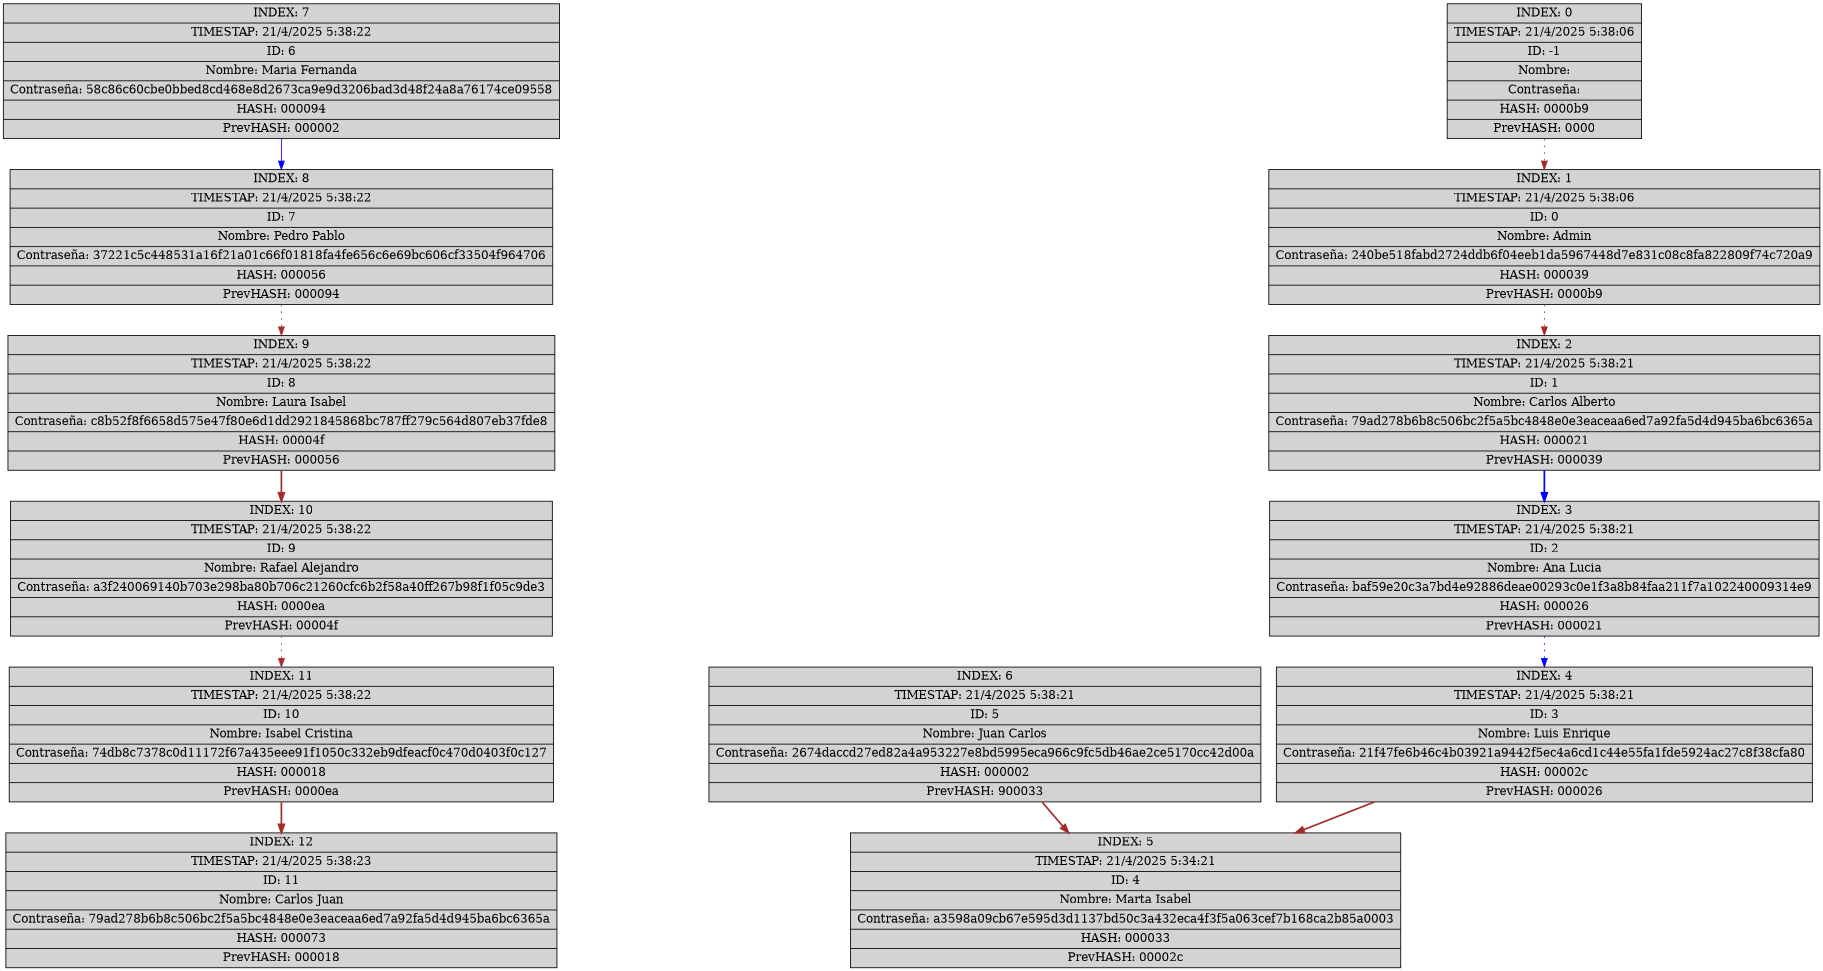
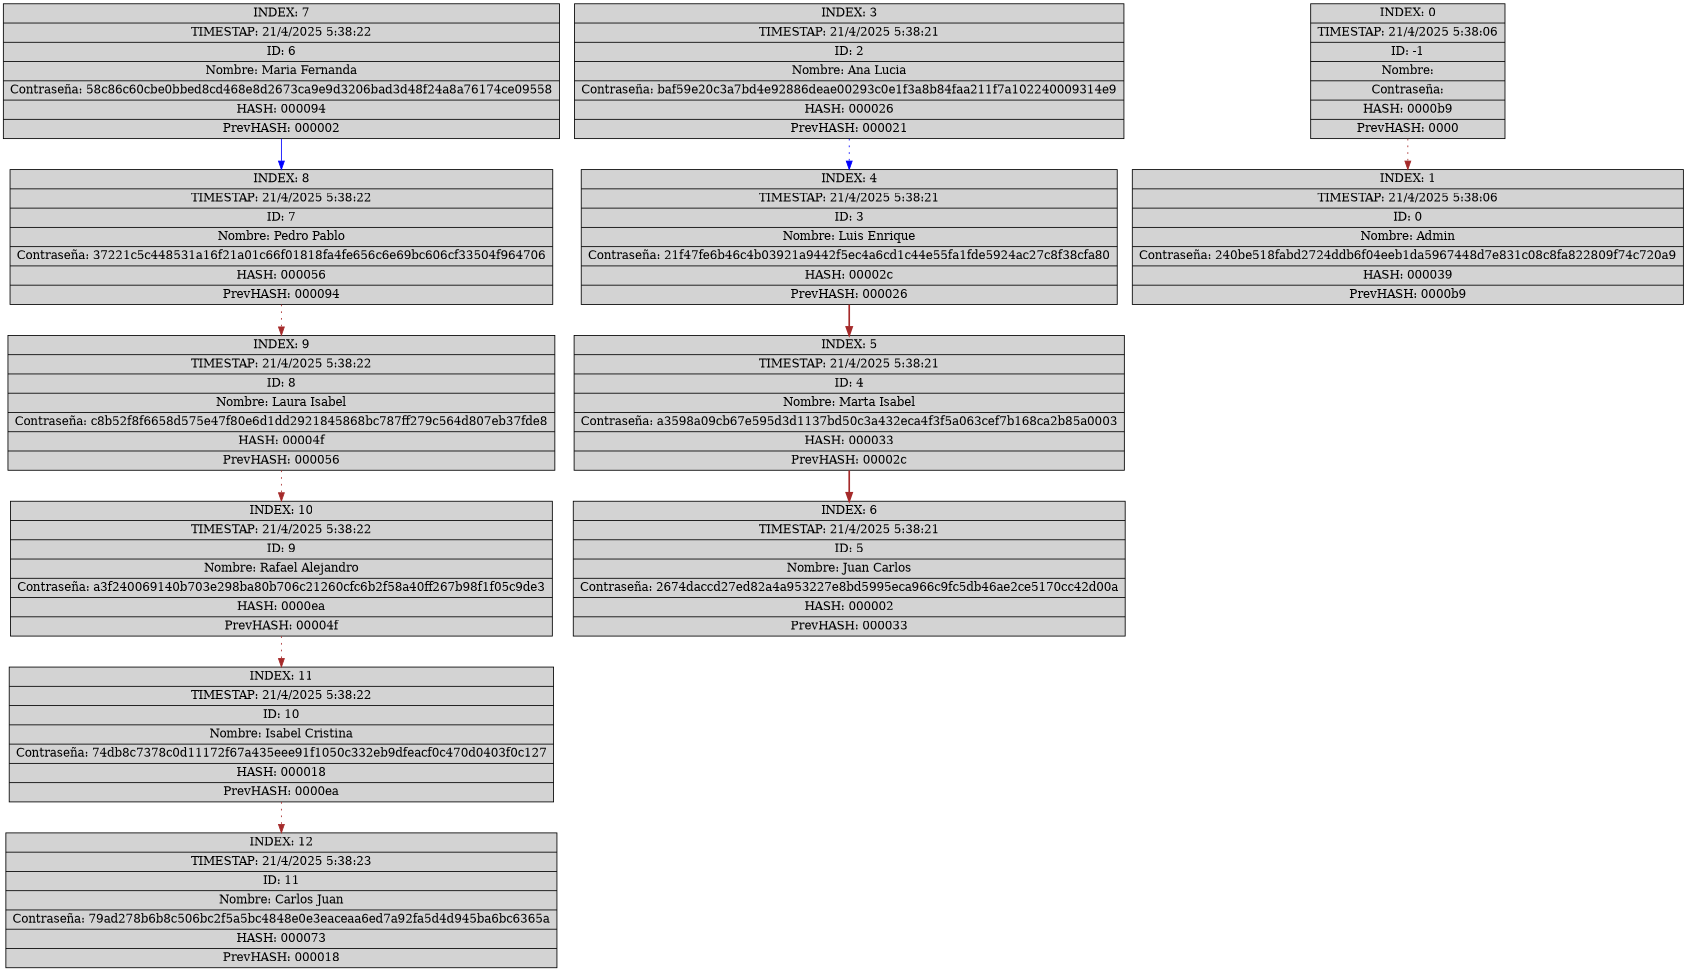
node "INDEX: 2": removed
edge "INDEX: 9" -> "INDEX: 10": style bold -> dotted
node "INDEX: 6": text "PrevHASH: 900033" -> "PrevHASH: 000033"
edge "INDEX: 11" -> "INDEX: 12": style bold -> dotted
edge "INDEX: 6" -> "INDEX: 5": reversed
node "INDEX: 5": text "TIMESTAP: 21/4/2025 5:34:21" -> "TIMESTAP: 21/4/2025 5:38:21"
